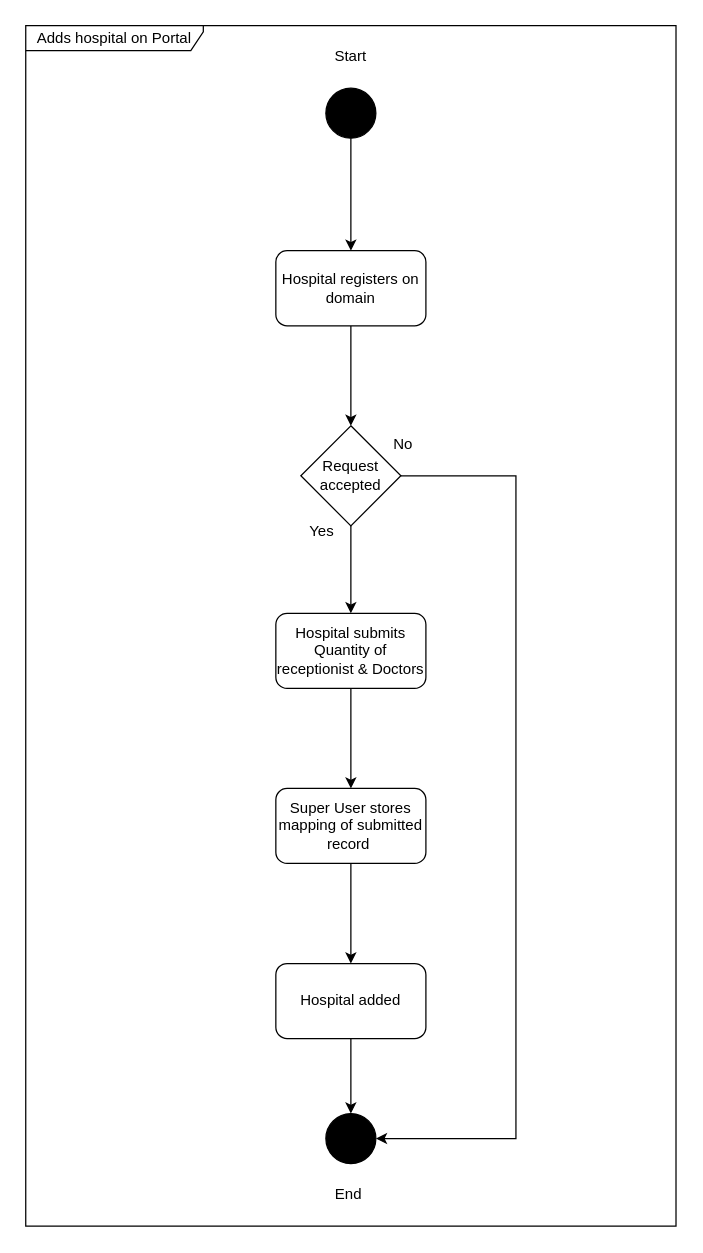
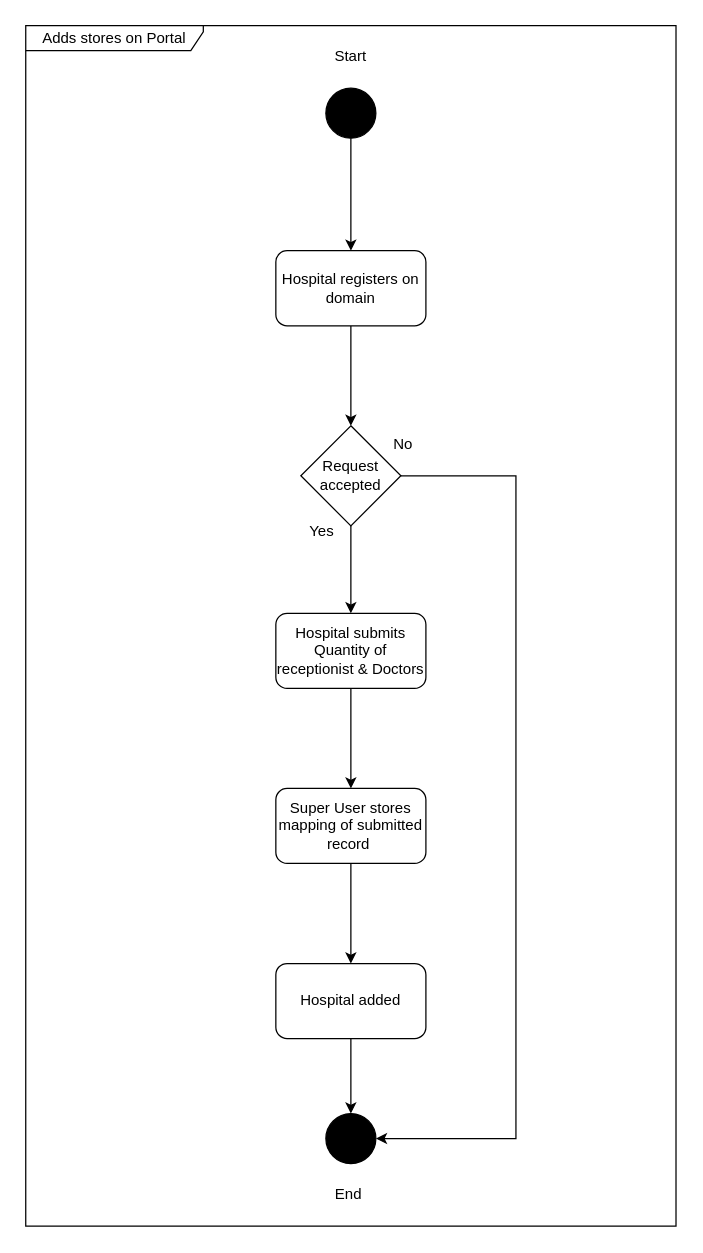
node "Adds hospital on Portal": label "Adds hospital on Portal" -> "Adds stores on Portal"
